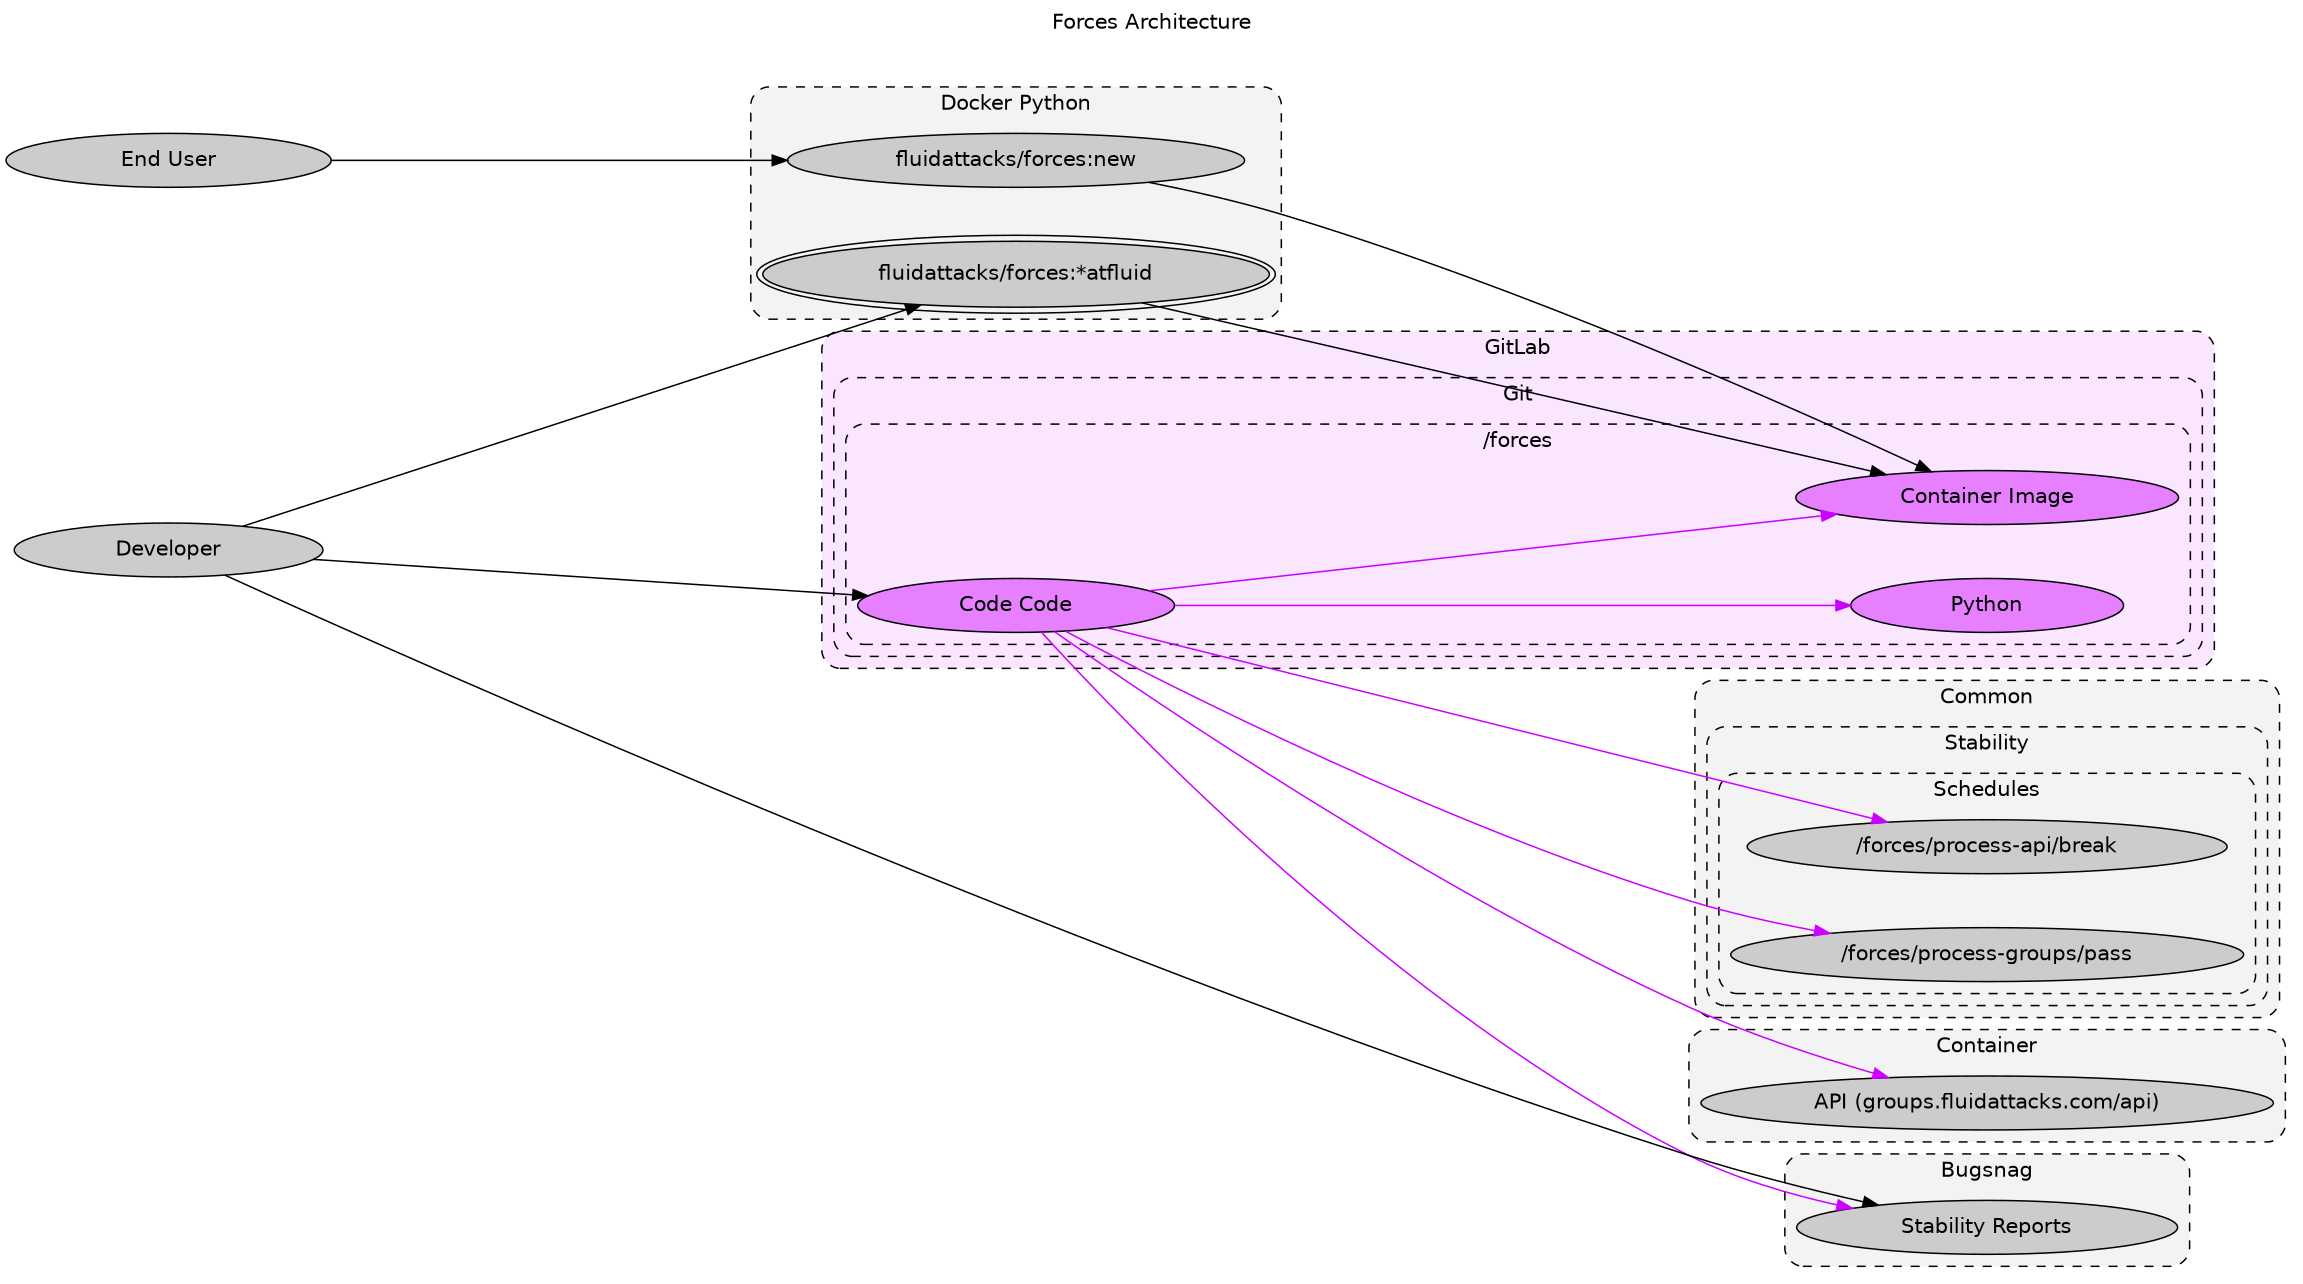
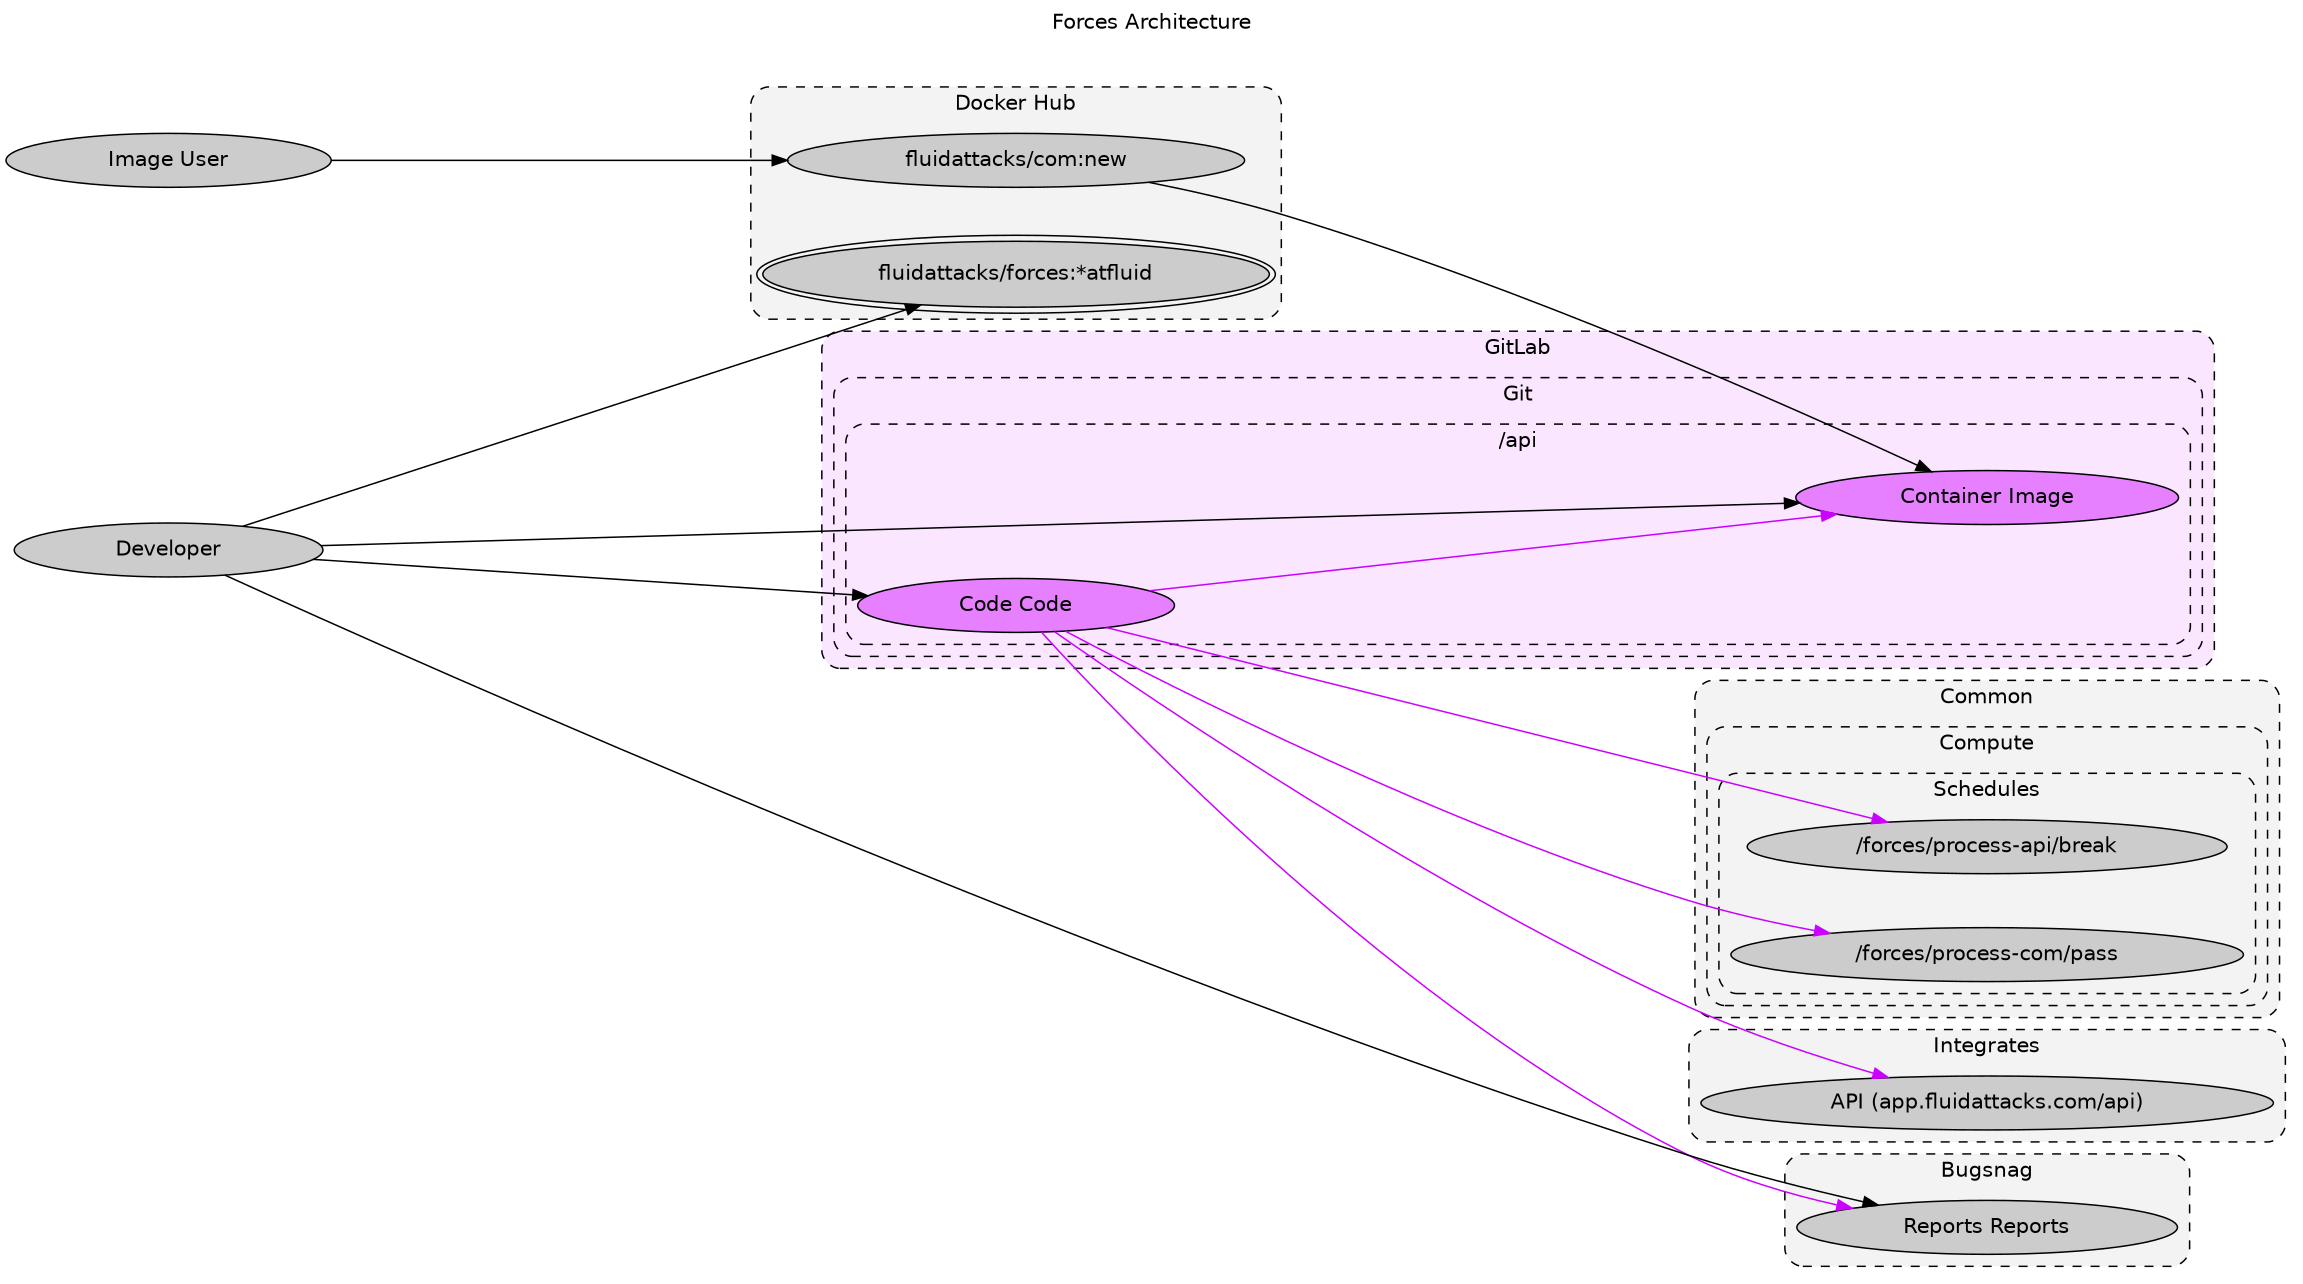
cluster "Docker Python": label "Docker Python" -> "Docker Hub"
node "End User": label "End User" -> "Image User"
node "fluidattacks/forces:new": label "fluidattacks/forces:new" -> "fluidattacks/com:new"
edge "fluidattacks/forces:*atfluid" -> "Container Image": now "Developer" -> "Container Image"
cluster "/forces": label "/forces" -> "/api"
node "Python": removed
cluster "Stability": label "Stability" -> "Compute"
node "/forces/process-groups/pass": label "/forces/process-groups/pass" -> "/forces/process-com/pass"
cluster "Container": label "Container" -> "Integrates"
node "API (groups.fluidattacks.com/api)": label "API (groups.fluidattacks.com/api)" -> "API (app.fluidattacks.com/api)"
node "Stability Reports": label "Stability Reports" -> "Reports Reports"
